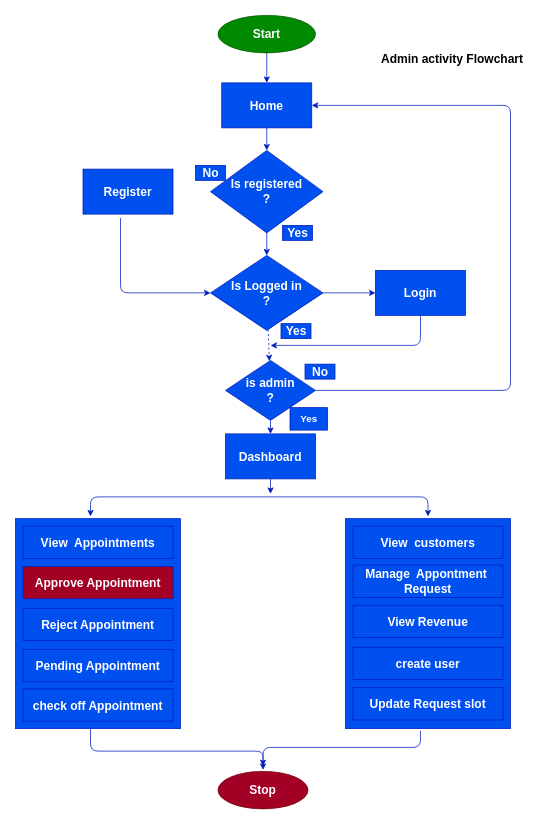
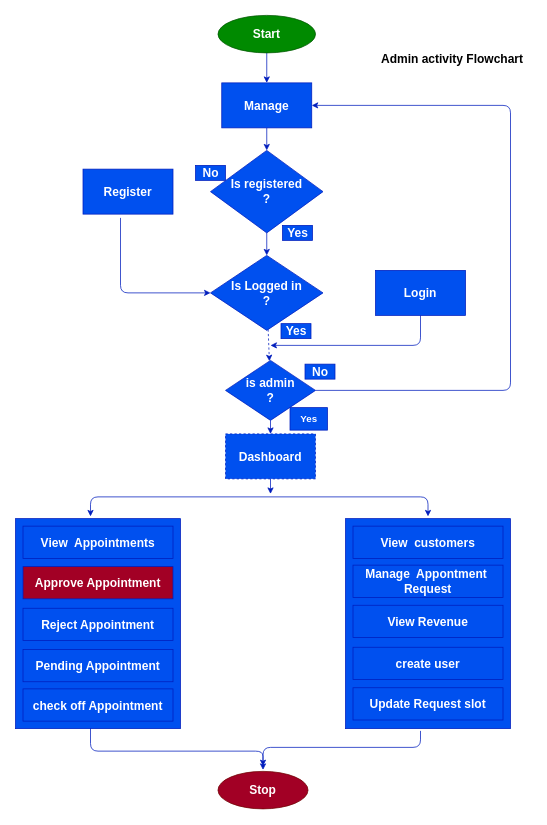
node "Home": label "Home" -> "Manage"
edge "Is Logged in?" -> "Login": removed
node "Dashboard": style solid -> dashed
